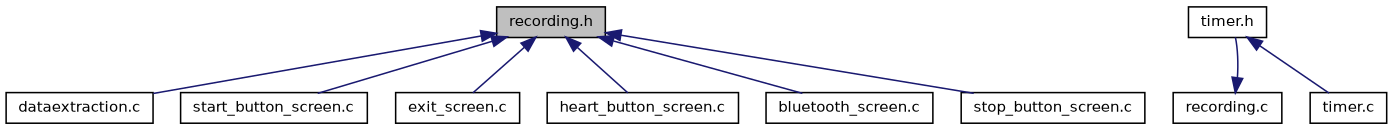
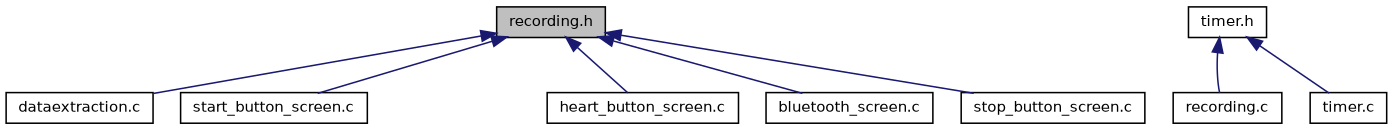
edge "timer.h" -> "recording.c": reversed
node "exit_screen.c": removed
